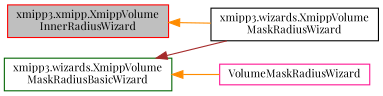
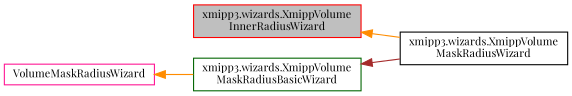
node "xmipp3.xmipp.XmippVolume InnerRadiusWizard": label "xmipp3.xmipp.XmippVolume InnerRadiusWizard" -> "xmipp3.wizards.XmippVolume InnerRadiusWizard"
edge "VolumeMaskRadiusWizard" -> "xmipp3.wizards.XmippVolume MaskRadiusBasicWizard": reversed
